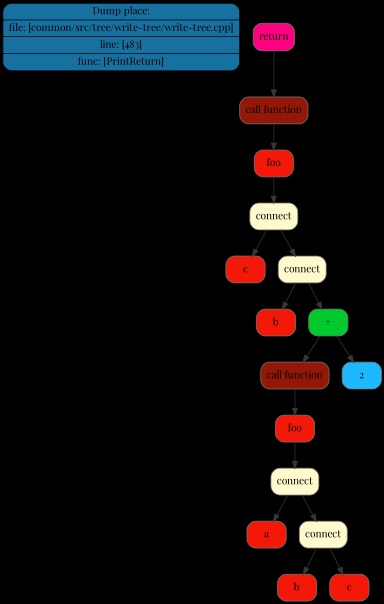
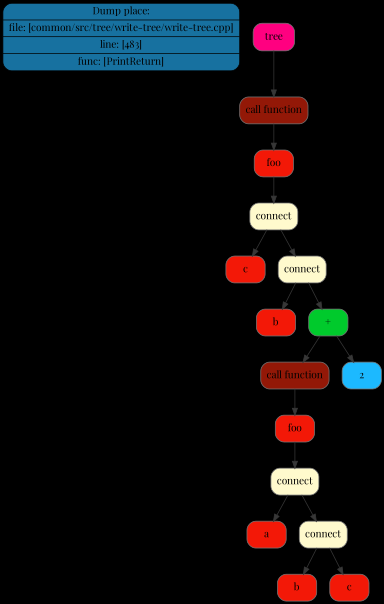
node "return": label "return" -> "tree"
